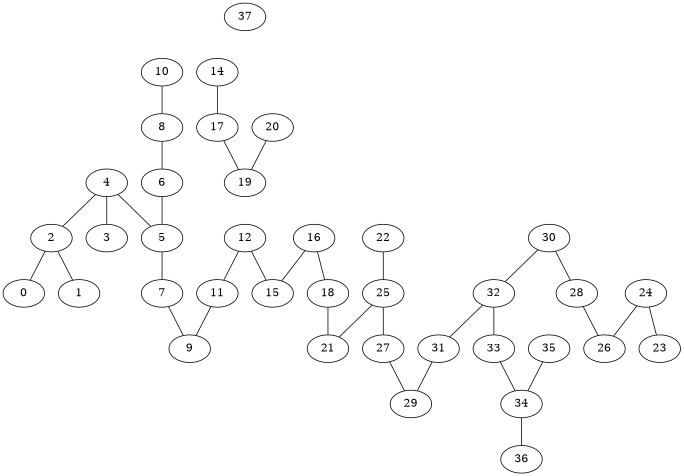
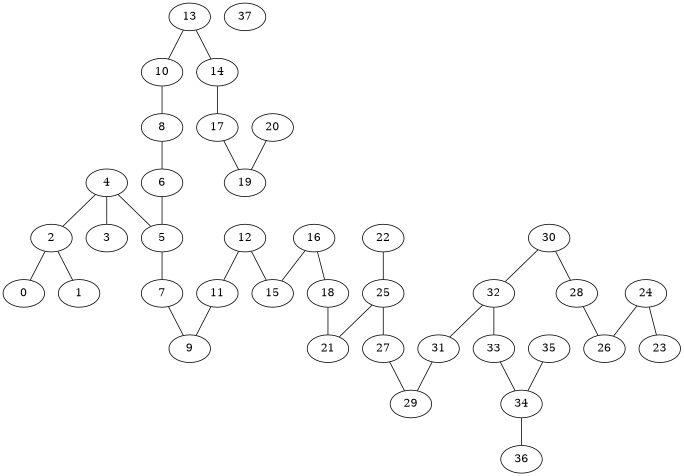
node "13": added
